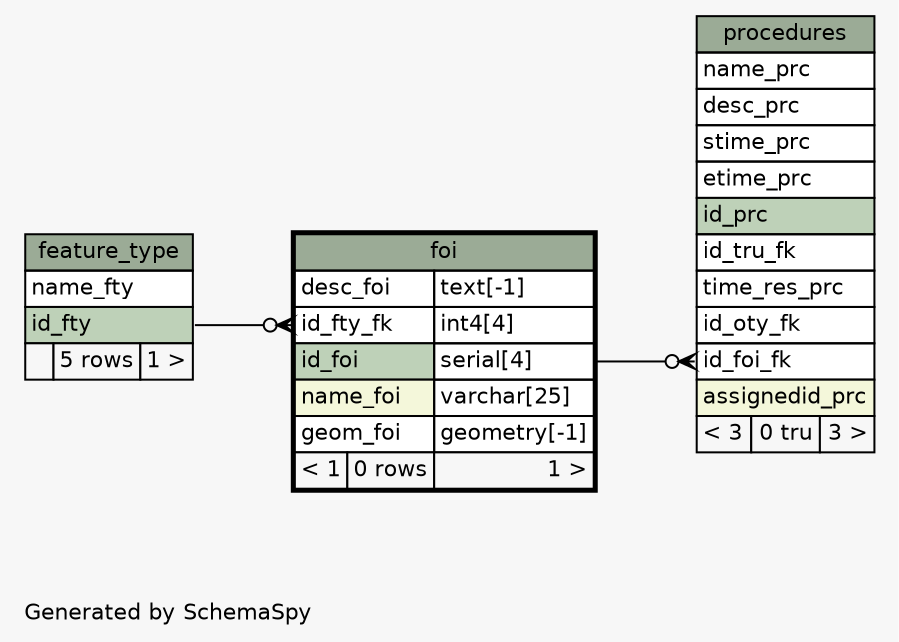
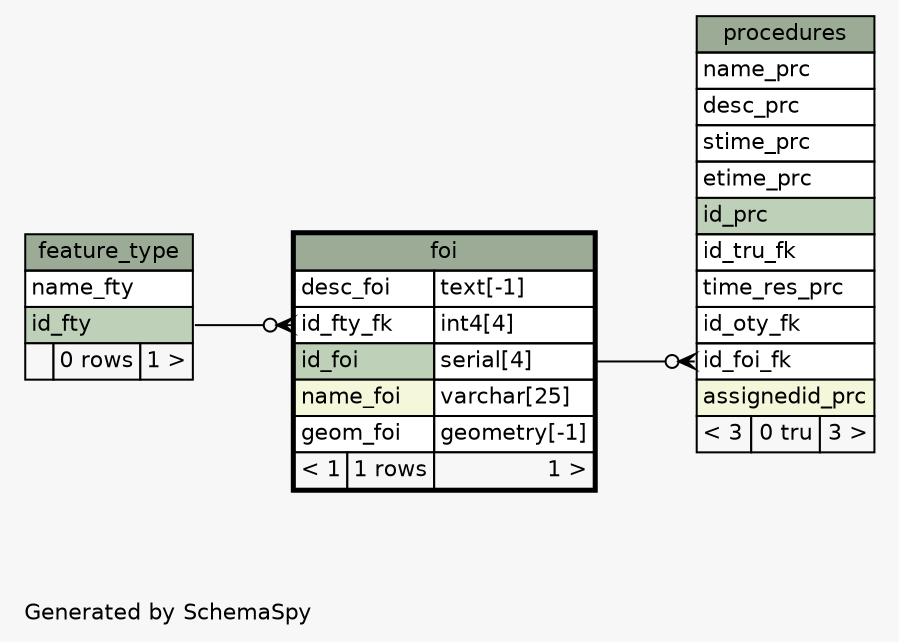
node "feature_type": text "5 rows" -> "0 rows"
node "foi": text "0 rows" -> "1 rows"
